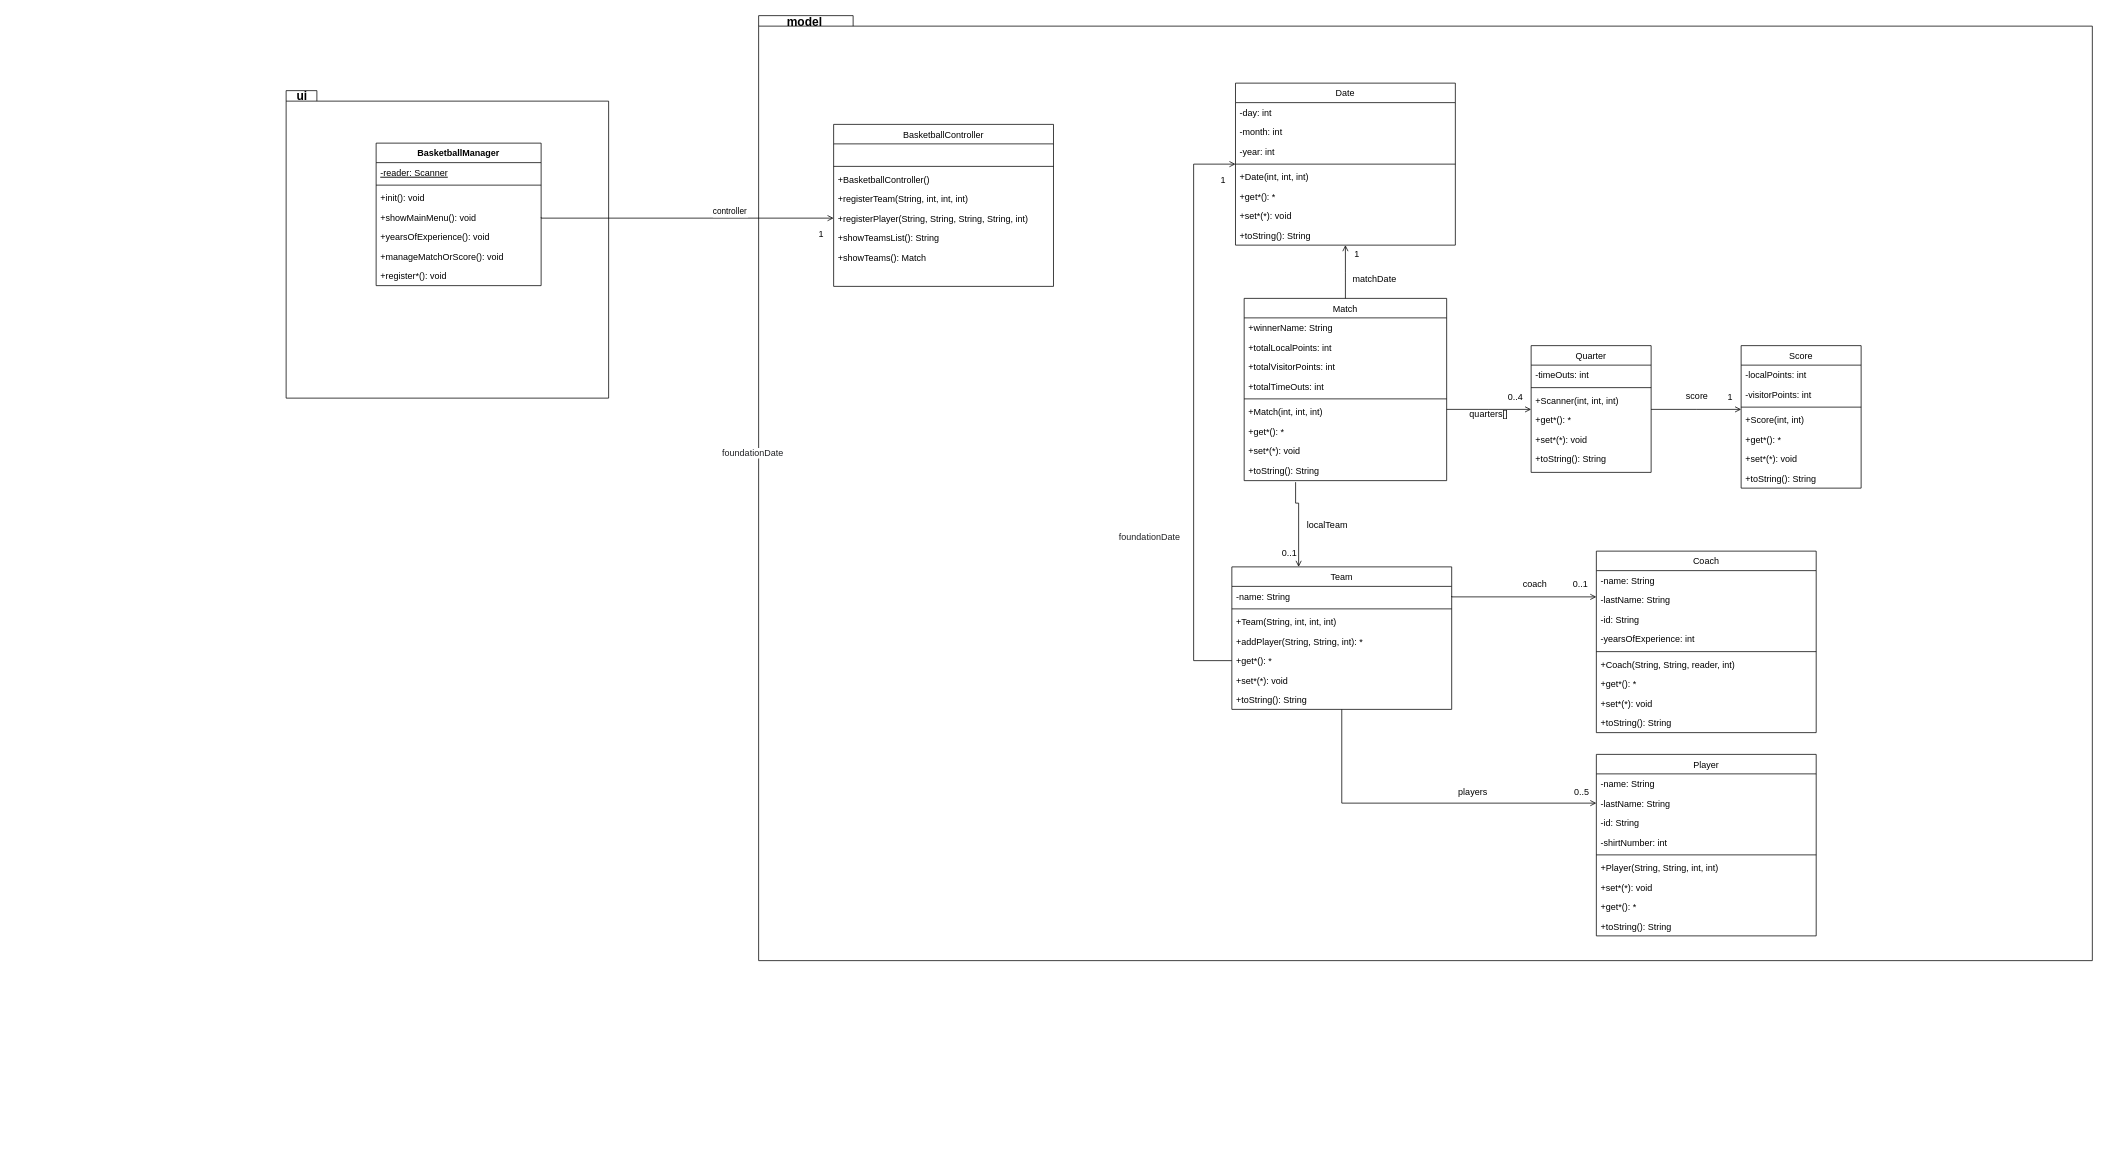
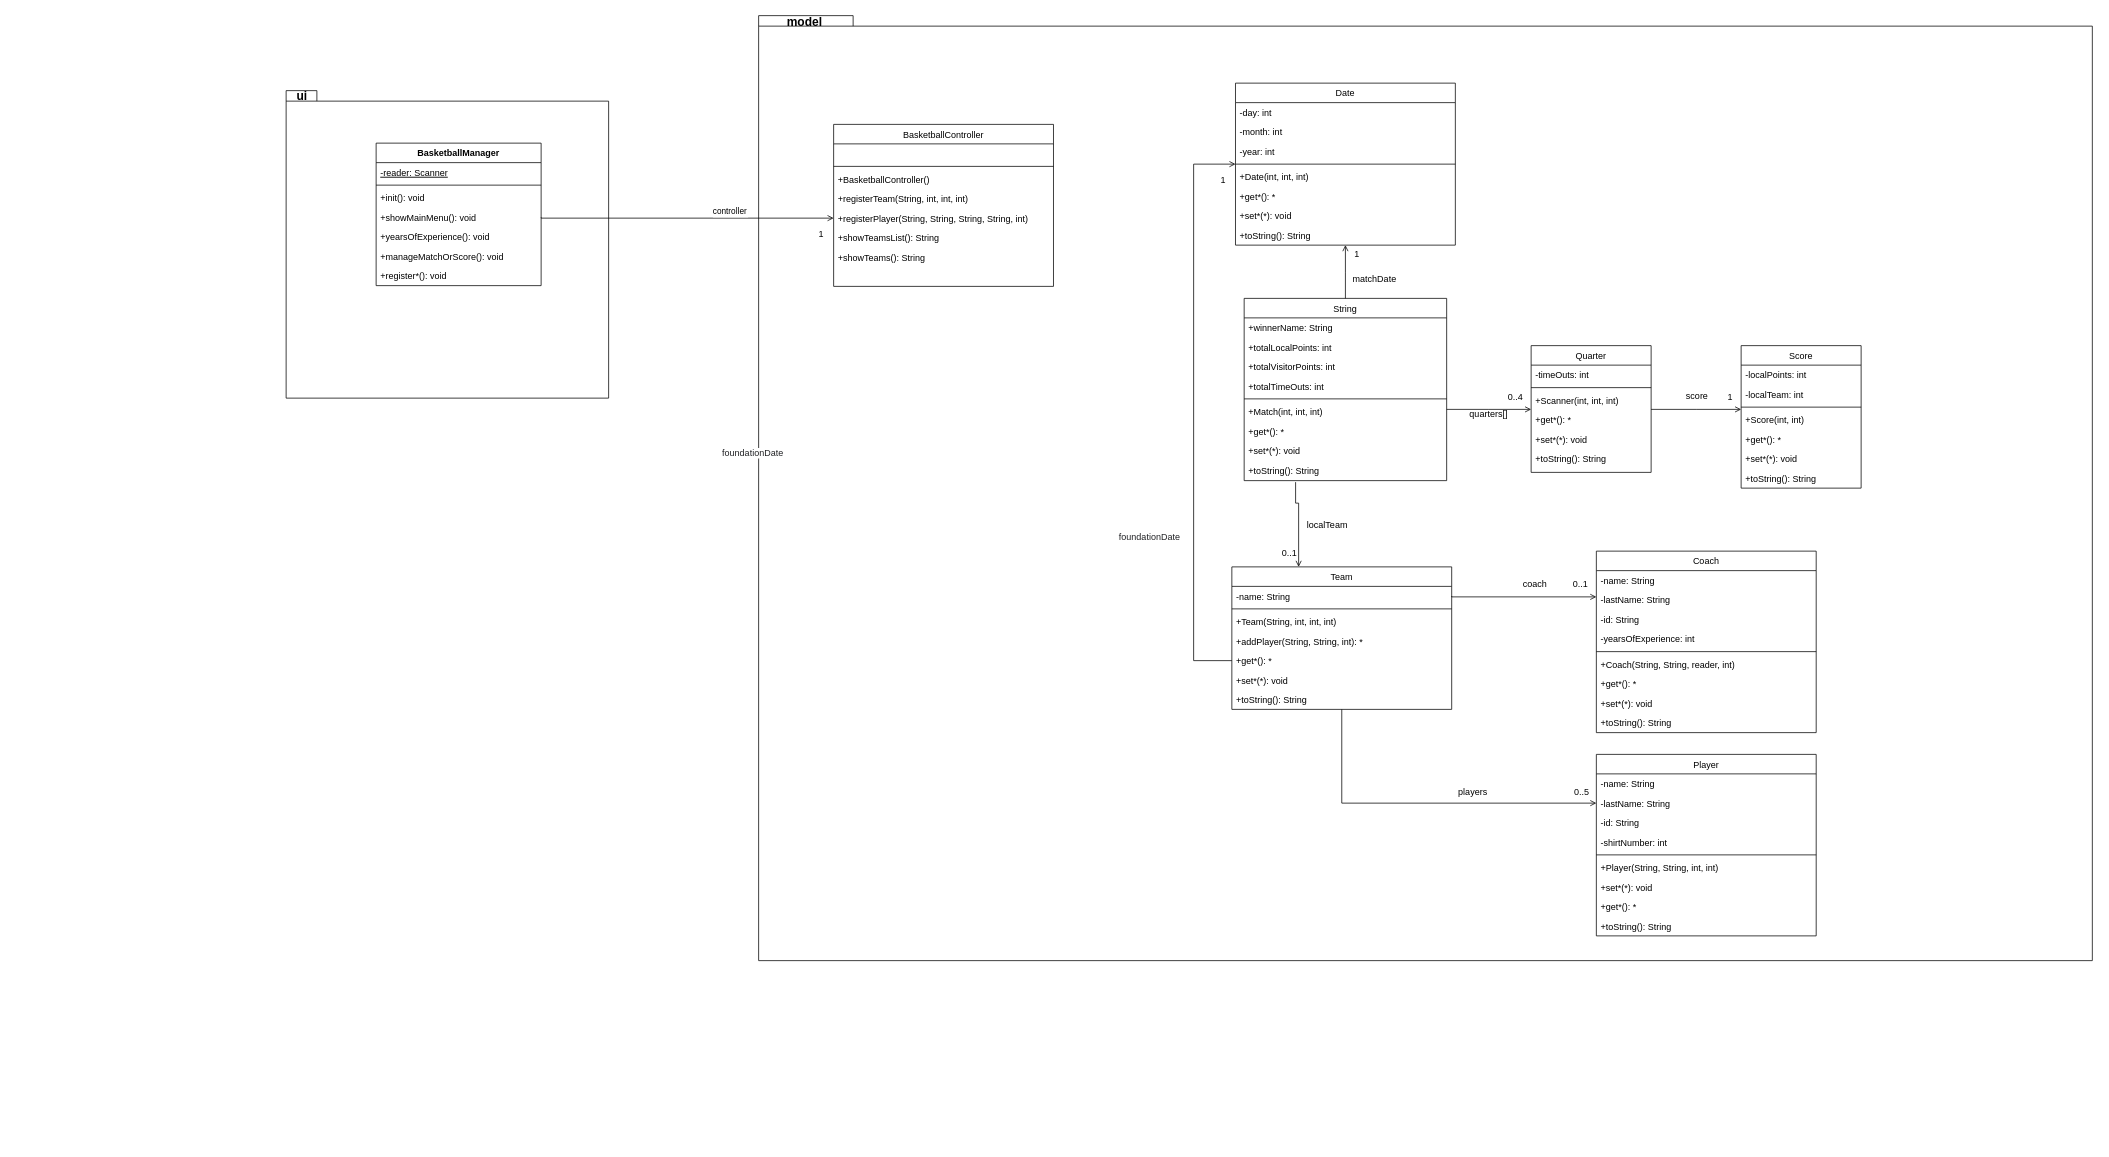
node "+showTeams(): Match": label "+showTeams(): Match" -> "+showTeams(): String"
node "Match": label "Match" -> "String"
node "-visitorPoints: int": label "-visitorPoints: int" -> "-localTeam: int"
